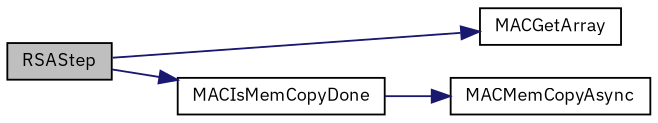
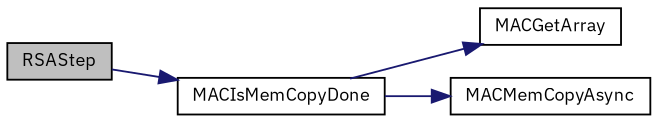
edge "RSAStep" -> "MACGetArray": now "MACIsMemCopyDone" -> "MACGetArray"
